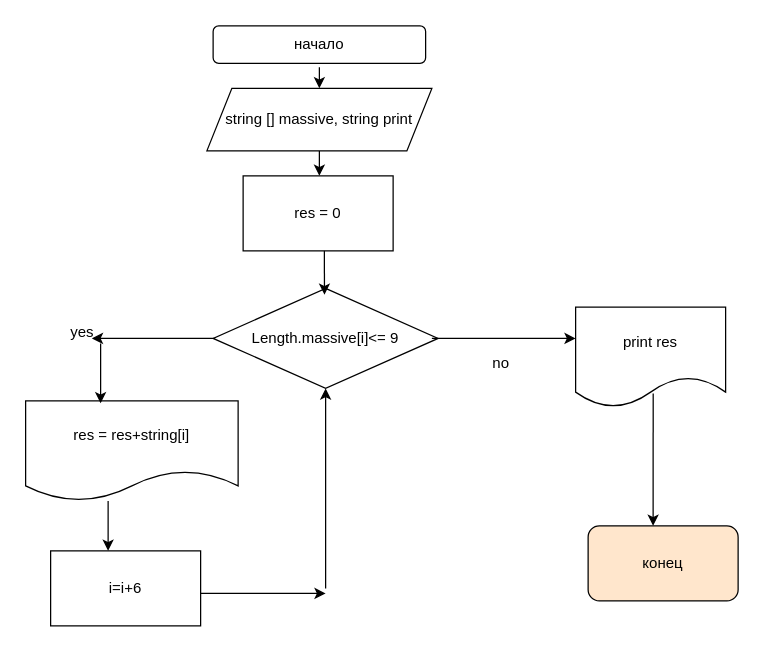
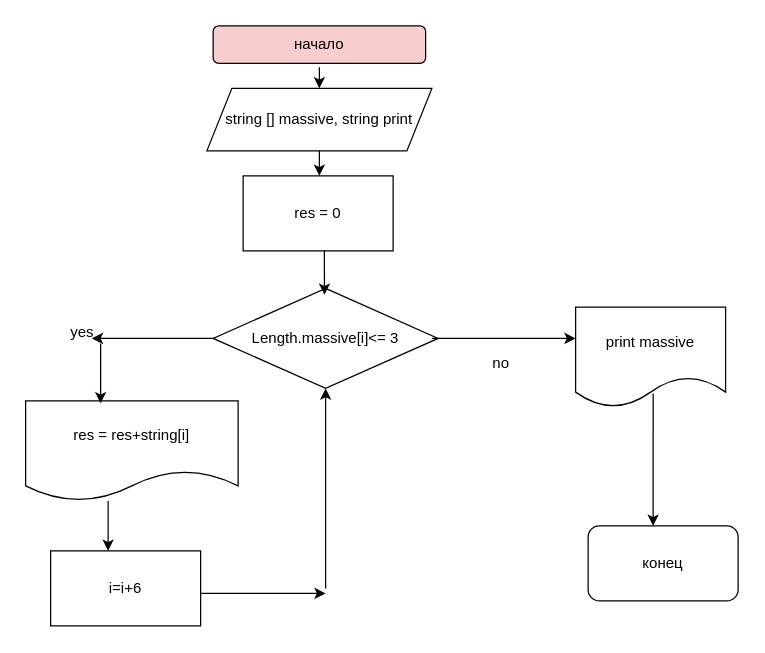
node "начало": fillcolor #ffffff -> #f8cecc
node "Length.massive[i]<= 9": label "Length.massive[i]<= 9" -> "Length.massive[i]<= 3"
node "print res": label "print res" -> "print massive"
node "конец": fillcolor #ffe6cc -> #ffffff
